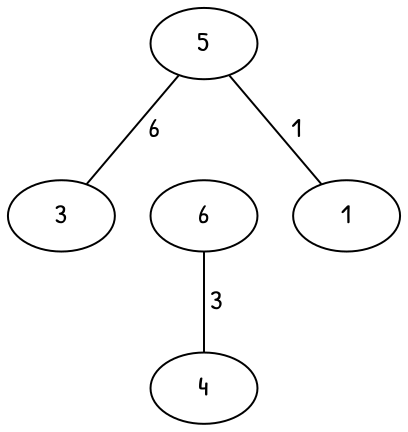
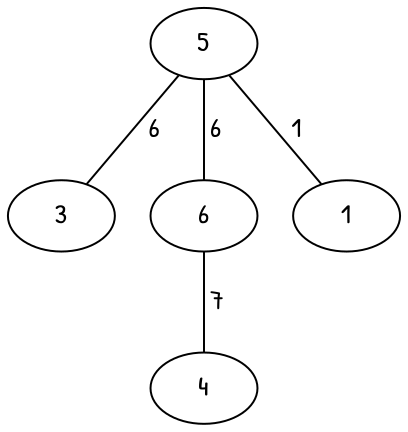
edge "5" -- "6": added, label "6"
edge "6" -- "4": label " 3" -> " 7"
